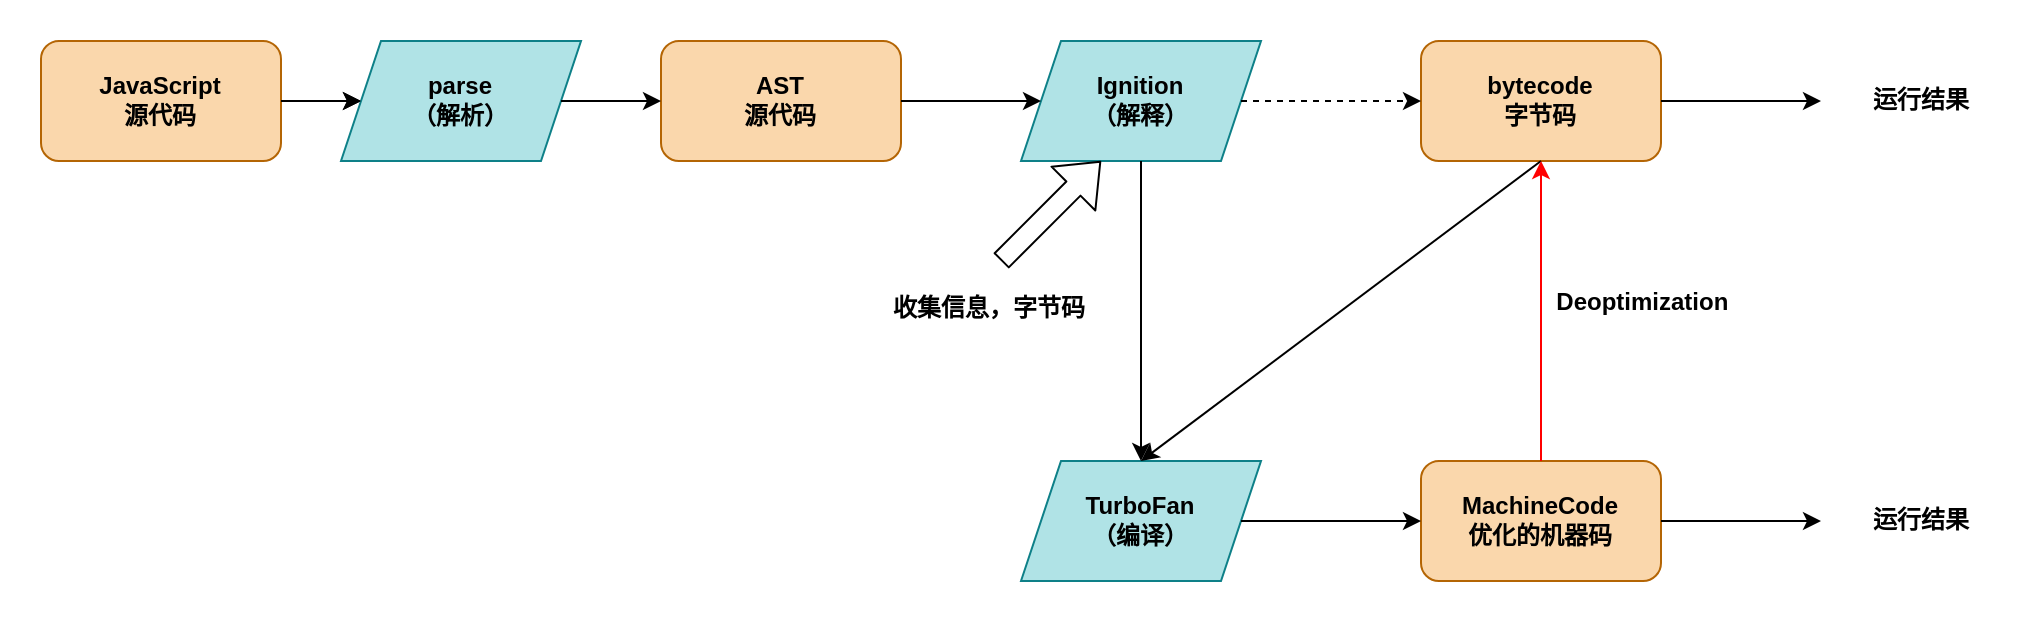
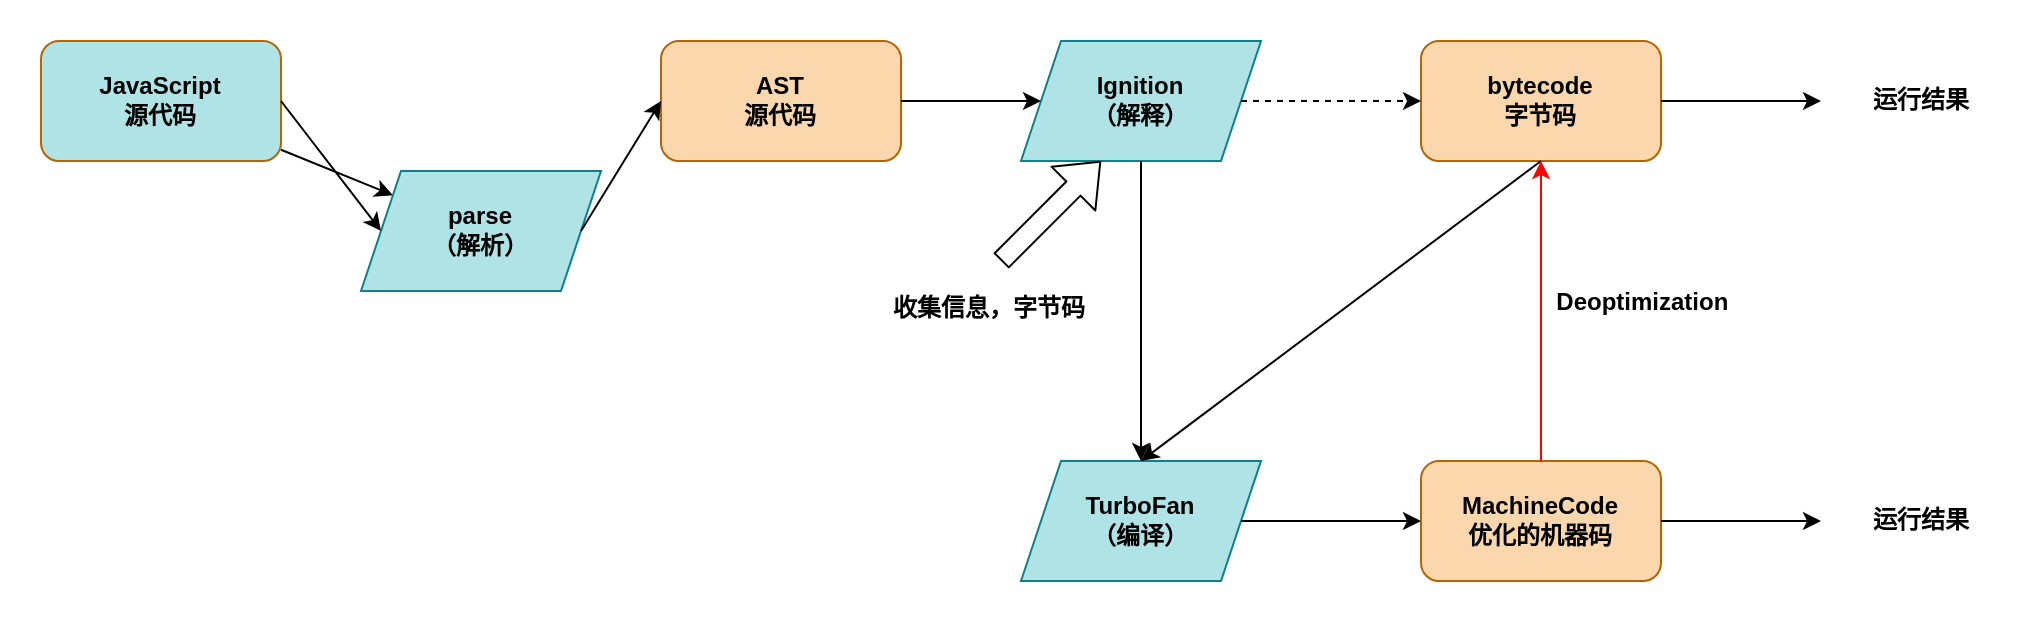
node "JavaScript 源代码": fillcolor #fad7ac -> #b0e3e6
node "parse （解析）": moved (461, 101) -> (481, 231)
